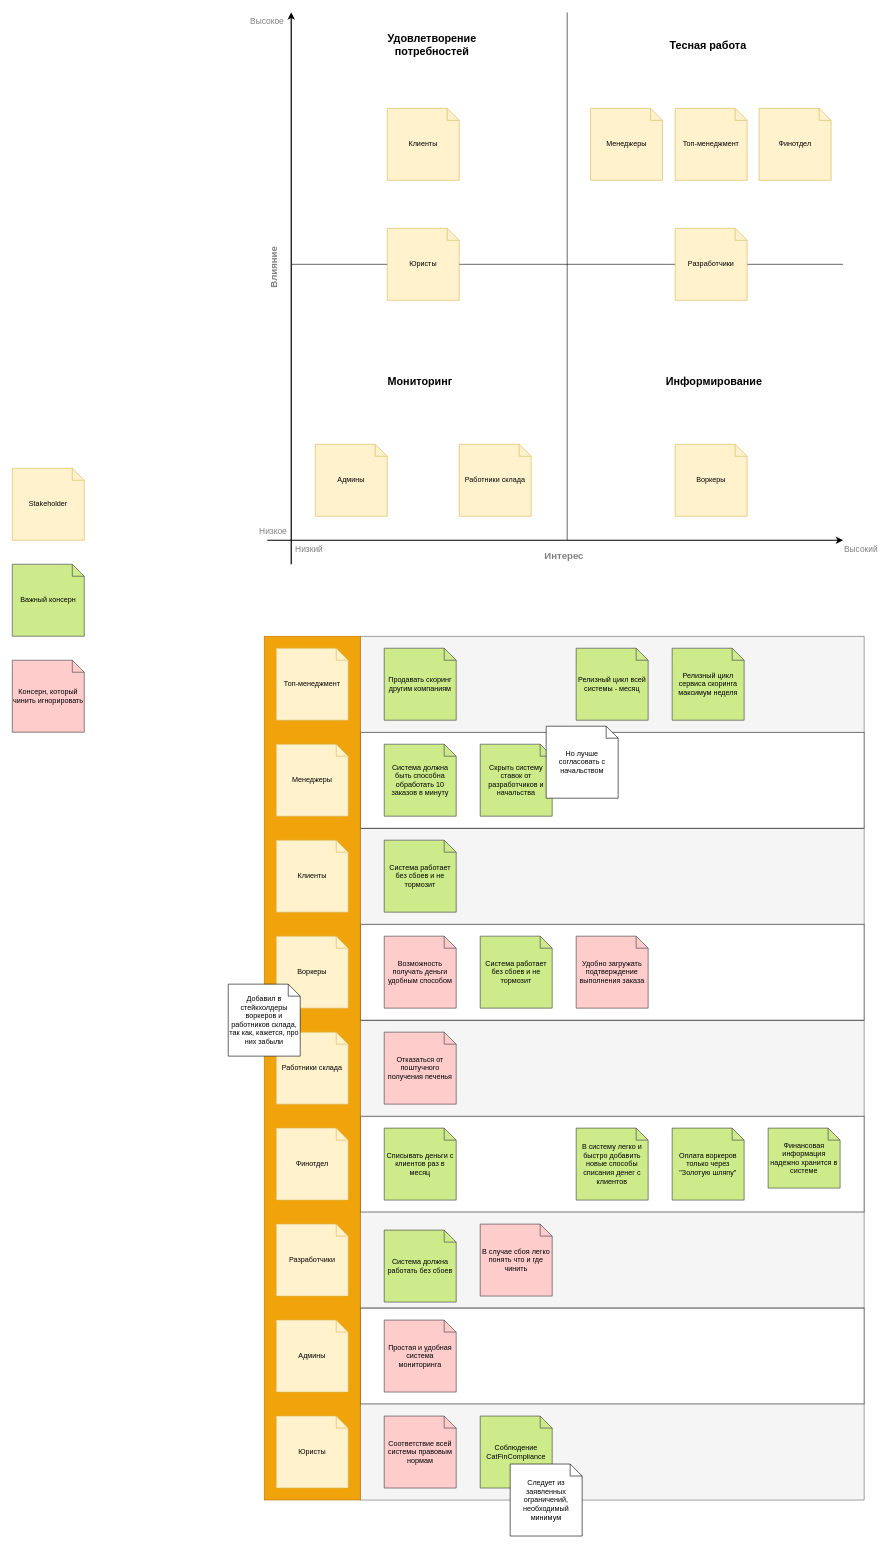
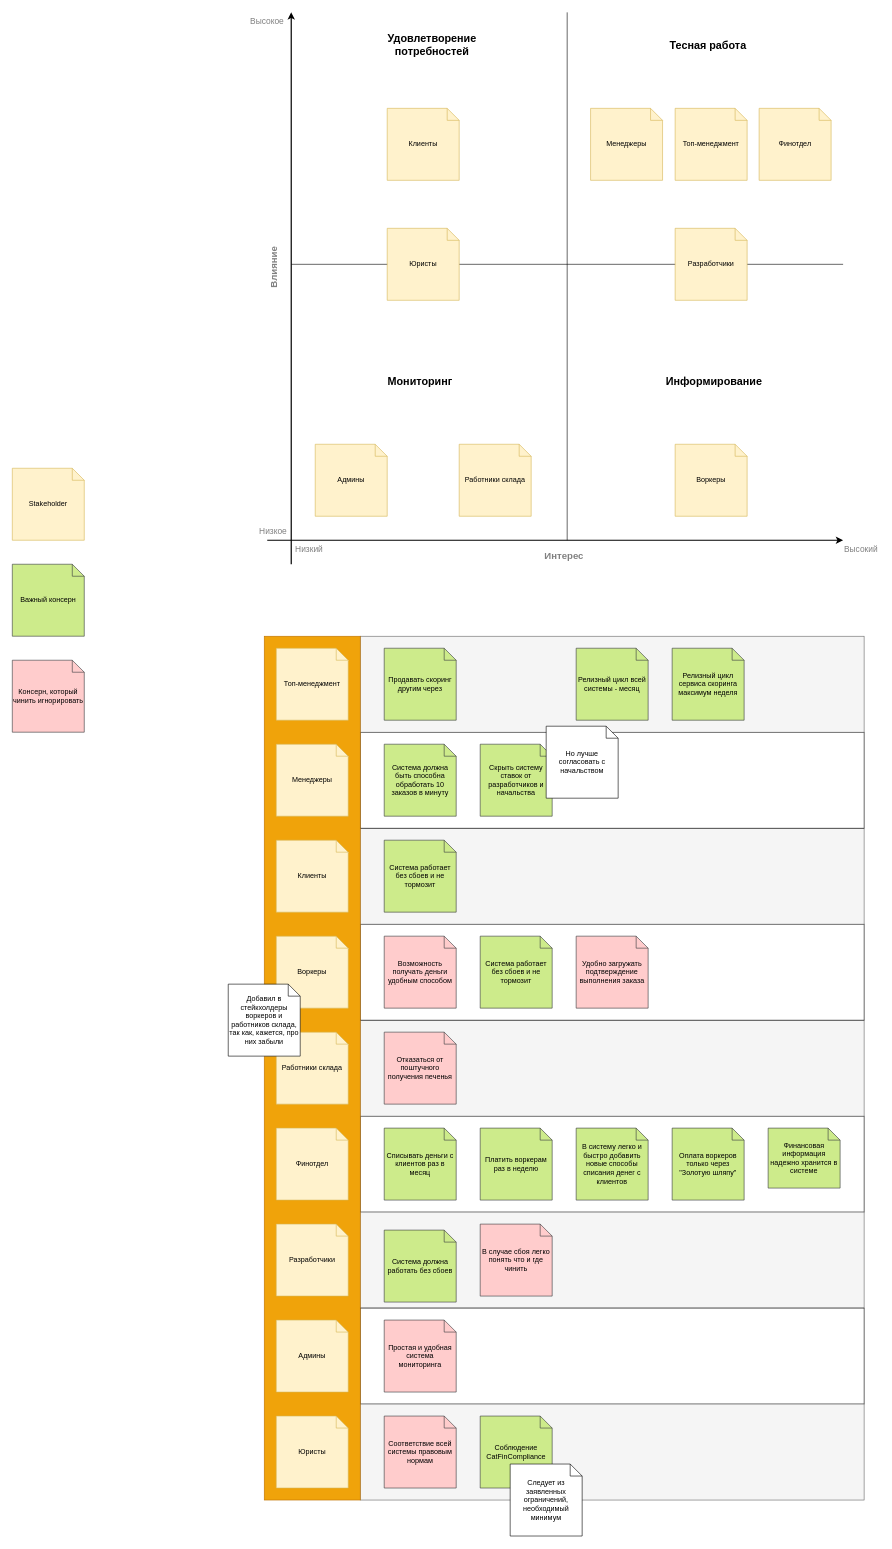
node "Продавать скоринг другим компаниям": label "Продавать скоринг другим компаниям" -> "Продавать скоринг другим через"
node "Платить воркерам раз в неделю": added
